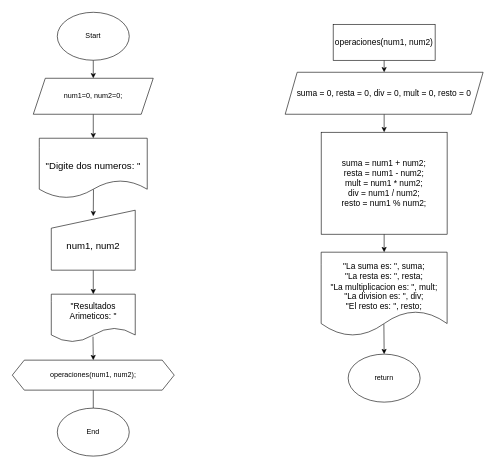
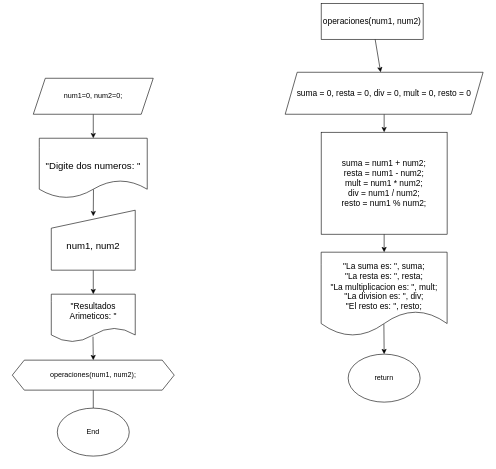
node "Start": removed
node "operaciones(num1, num2)": moved (384, 42) -> (372, 21)
edge "Start" -> "num1=0, num2=0;": removed
